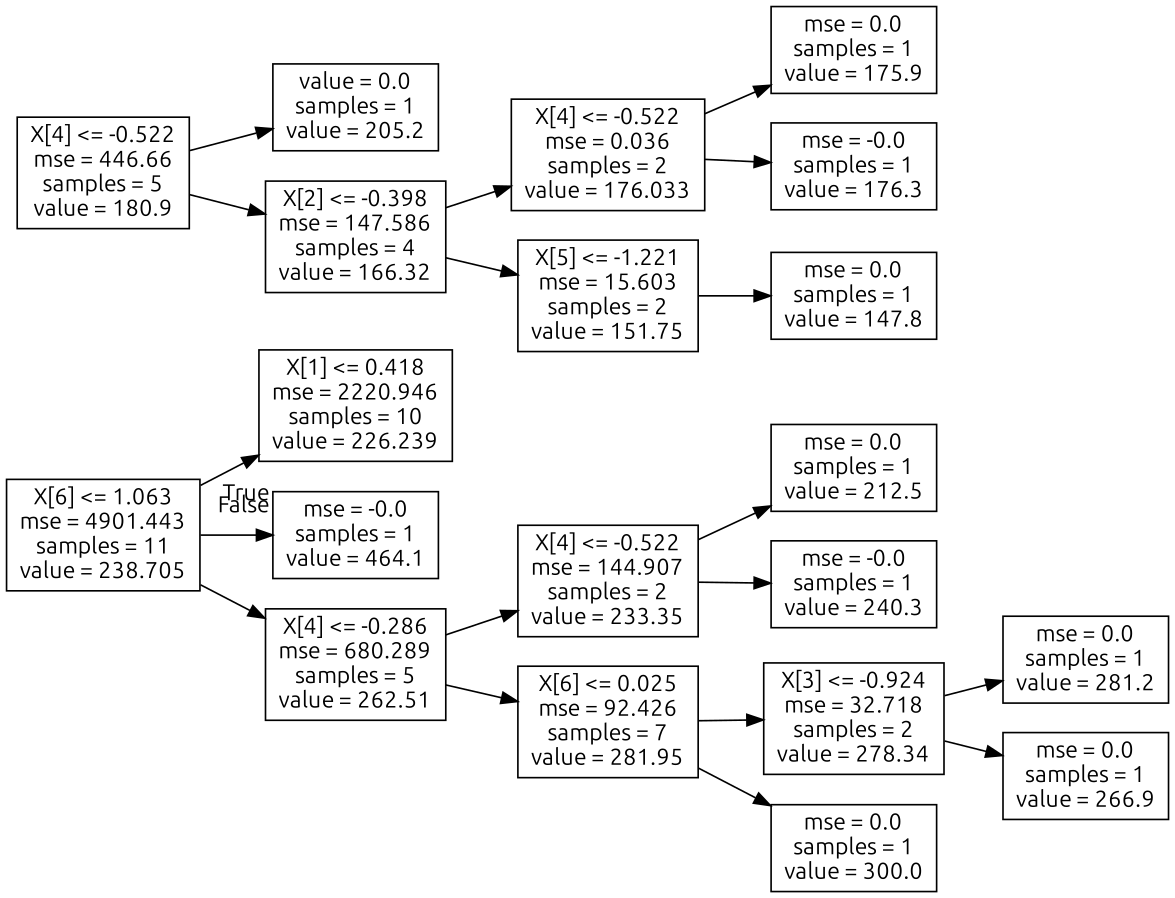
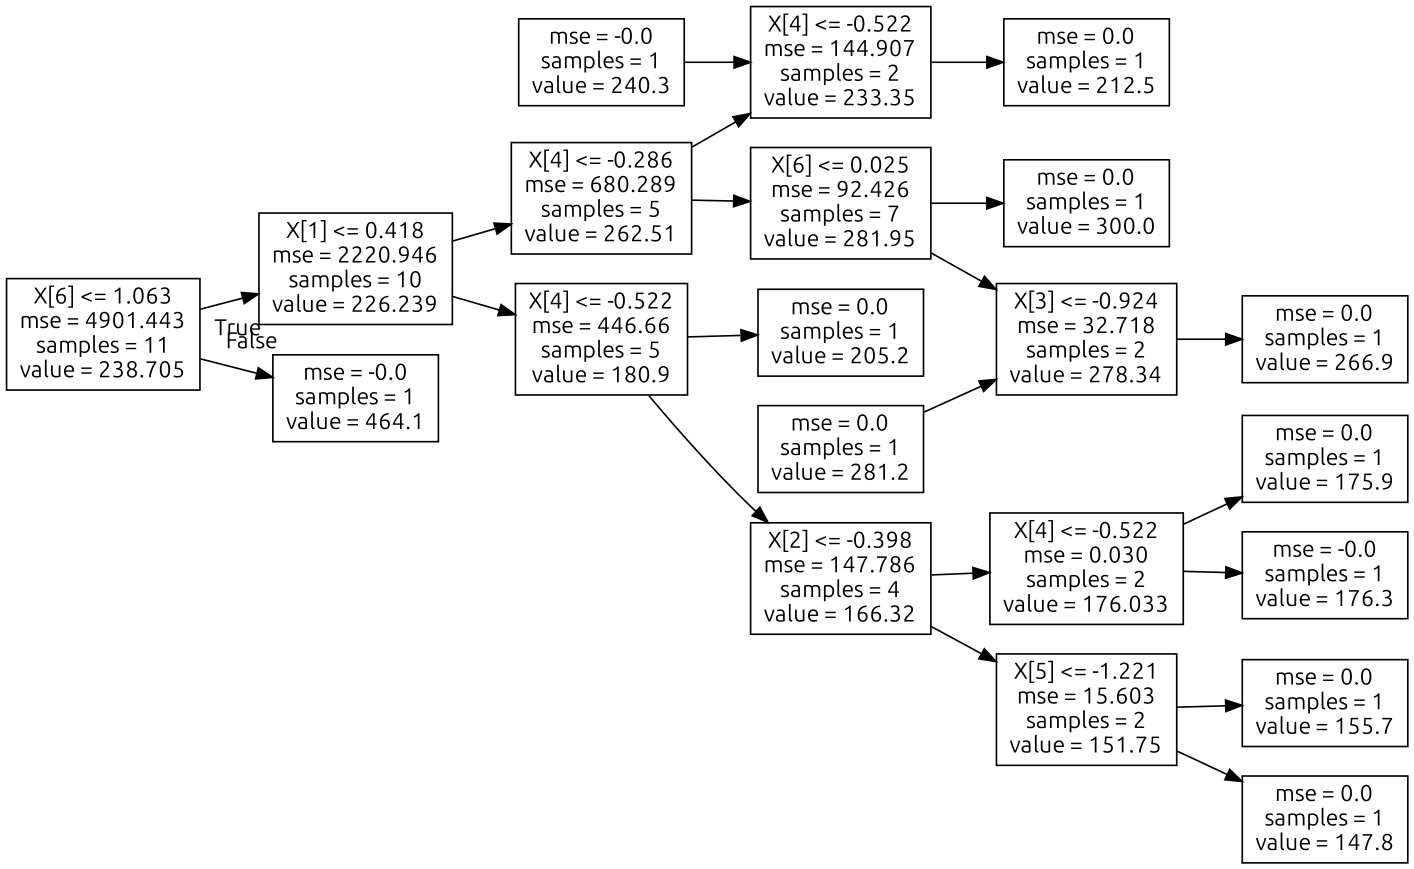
node "value = 0.0 samples = 1 value = 205.2": label "value = 0.0 samples = 1 value = 205.2" -> "mse = 0.0 samples = 1 value = 205.2"
node "X[4] <= -0.522 mse = 0.036 samples = 2 value = 176.033": label "X[4] <= -0.522 mse = 0.036 samples = 2 value = 176.033" -> "X[4] <= -0.522 mse = 0.030 samples = 2 value = 176.033"
node "X[2] <= -0.398 mse = 147.586 samples = 4 value = 166.32": label "X[2] <= -0.398 mse = 147.586 samples = 4 value = 166.32" -> "X[2] <= -0.398 mse = 147.786 samples = 4 value = 166.32"
edge "X[1] <= 0.418 mse = 2220.946 samples = 10 value = 226.239" -> "X[4] <= -0.522 mse = 446.66 samples = 5 value = 180.9": added
edge "X[4] <= -0.522 mse = 144.907 samples = 2 value = 233.35" -> "mse = -0.0 samples = 1 value = 240.3": reversed
edge "X[6] <= 1.063 mse = 4901.443 samples = 11 value = 238.705" -> "X[4] <= -0.286 mse = 680.289 samples = 5 value = 262.51": now "X[1] <= 0.418 mse = 2220.946 samples = 10 value = 226.239" -> "X[4] <= -0.286 mse = 680.289 samples = 5 value = 262.51"
edge "X[3] <= -0.924 mse = 32.718 samples = 2 value = 278.34" -> "mse = 0.0 samples = 1 value = 281.2": reversed
node "mse = 0.0 samples = 1 value = 155.7": added
